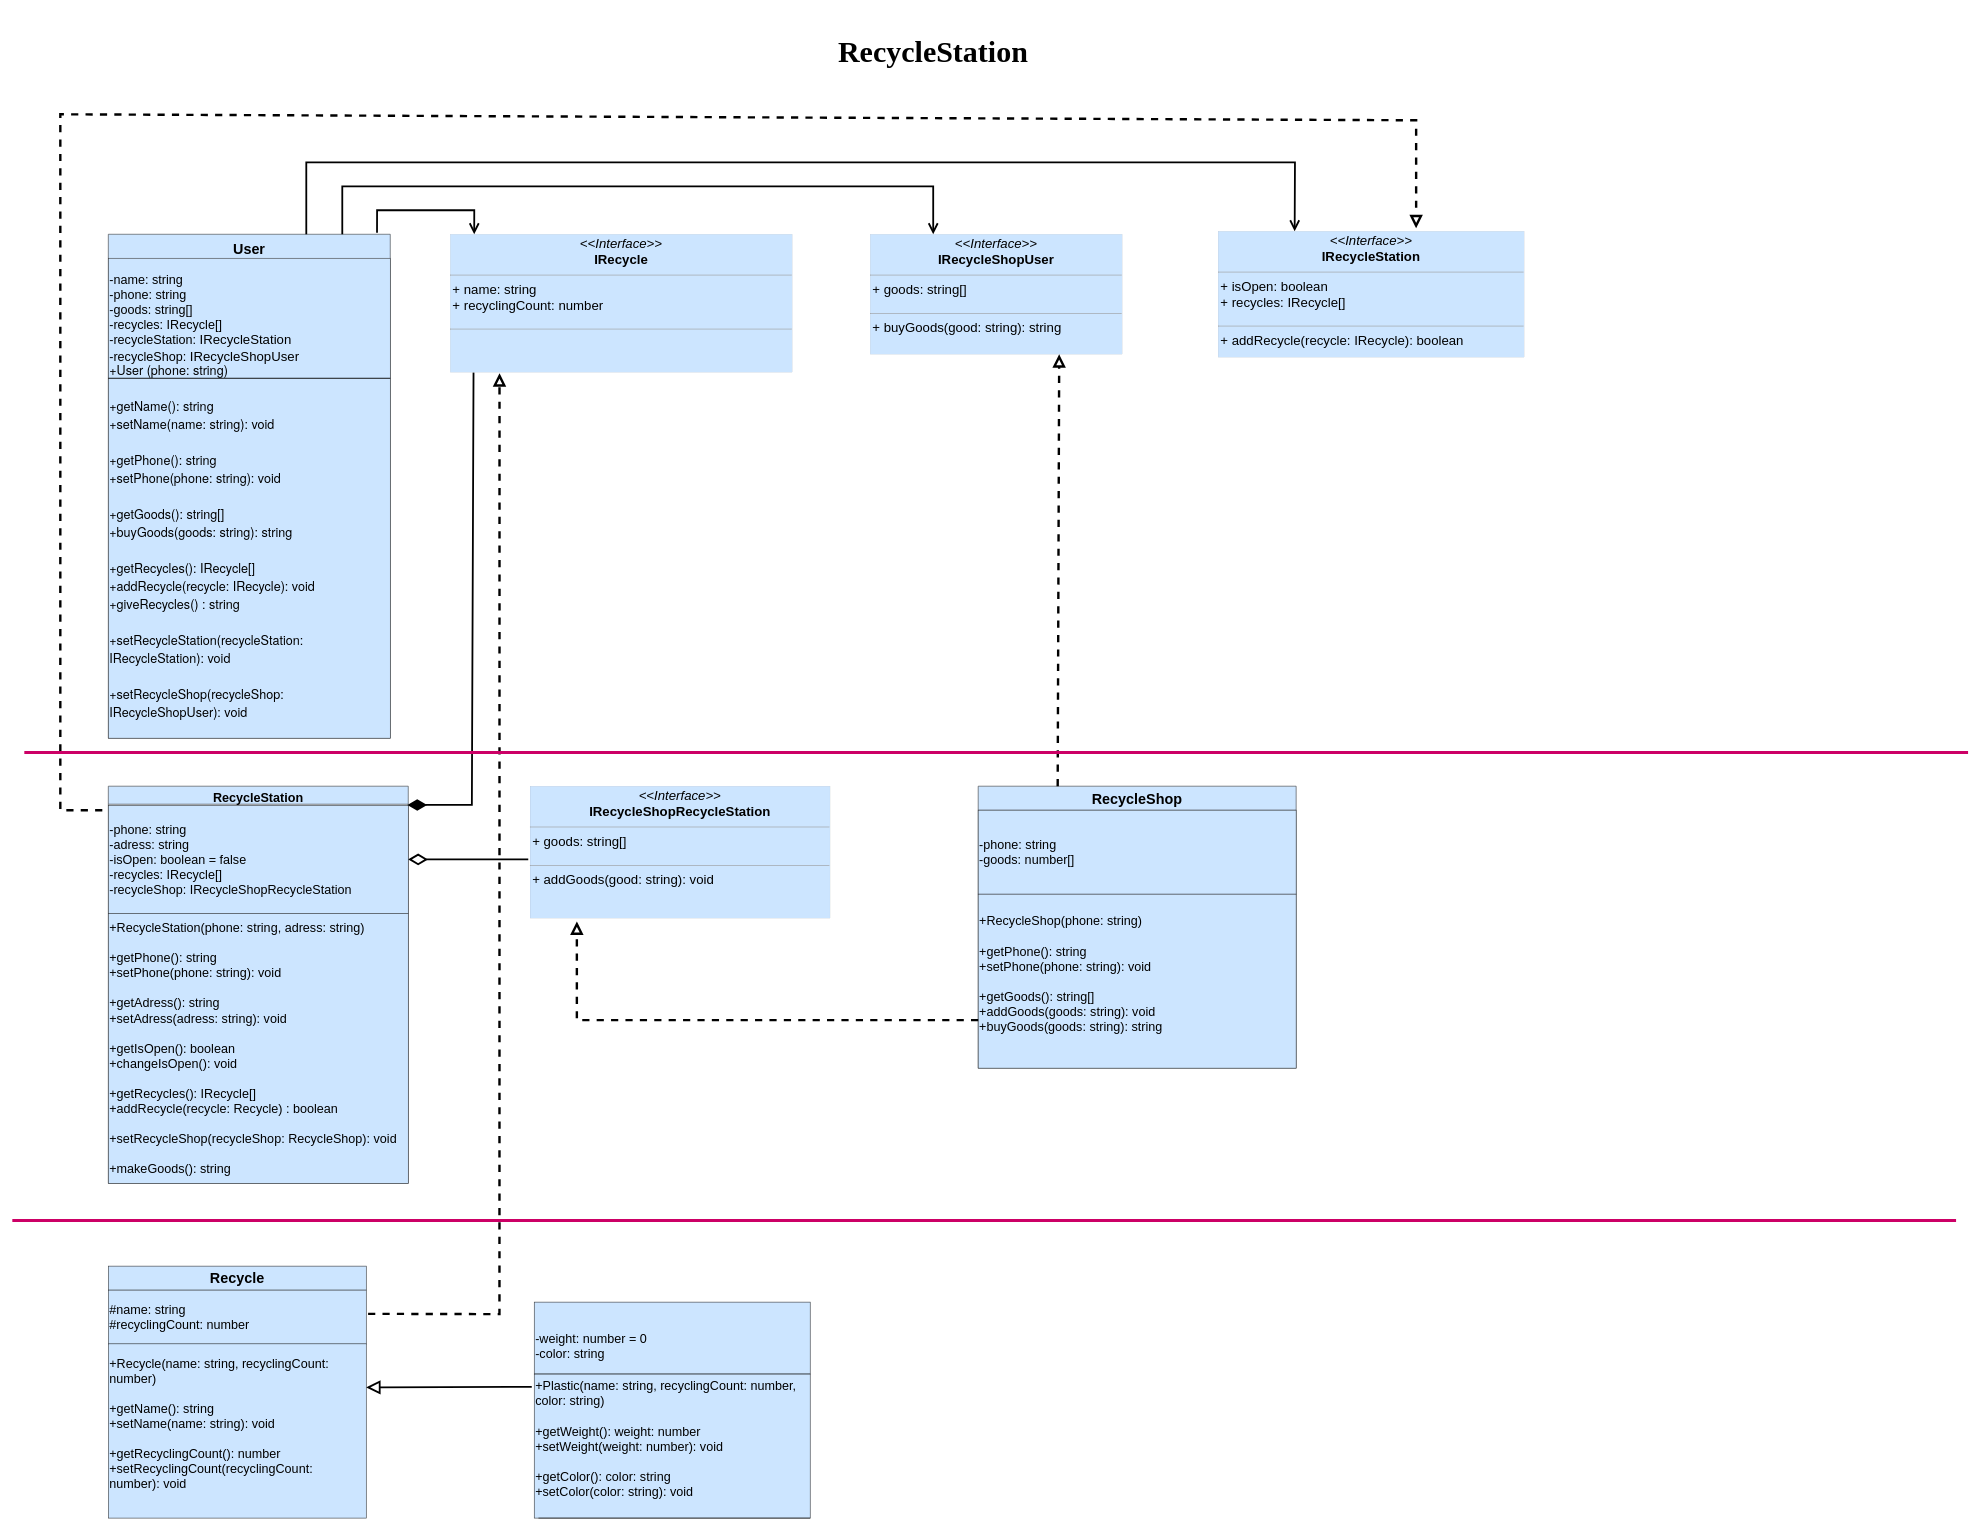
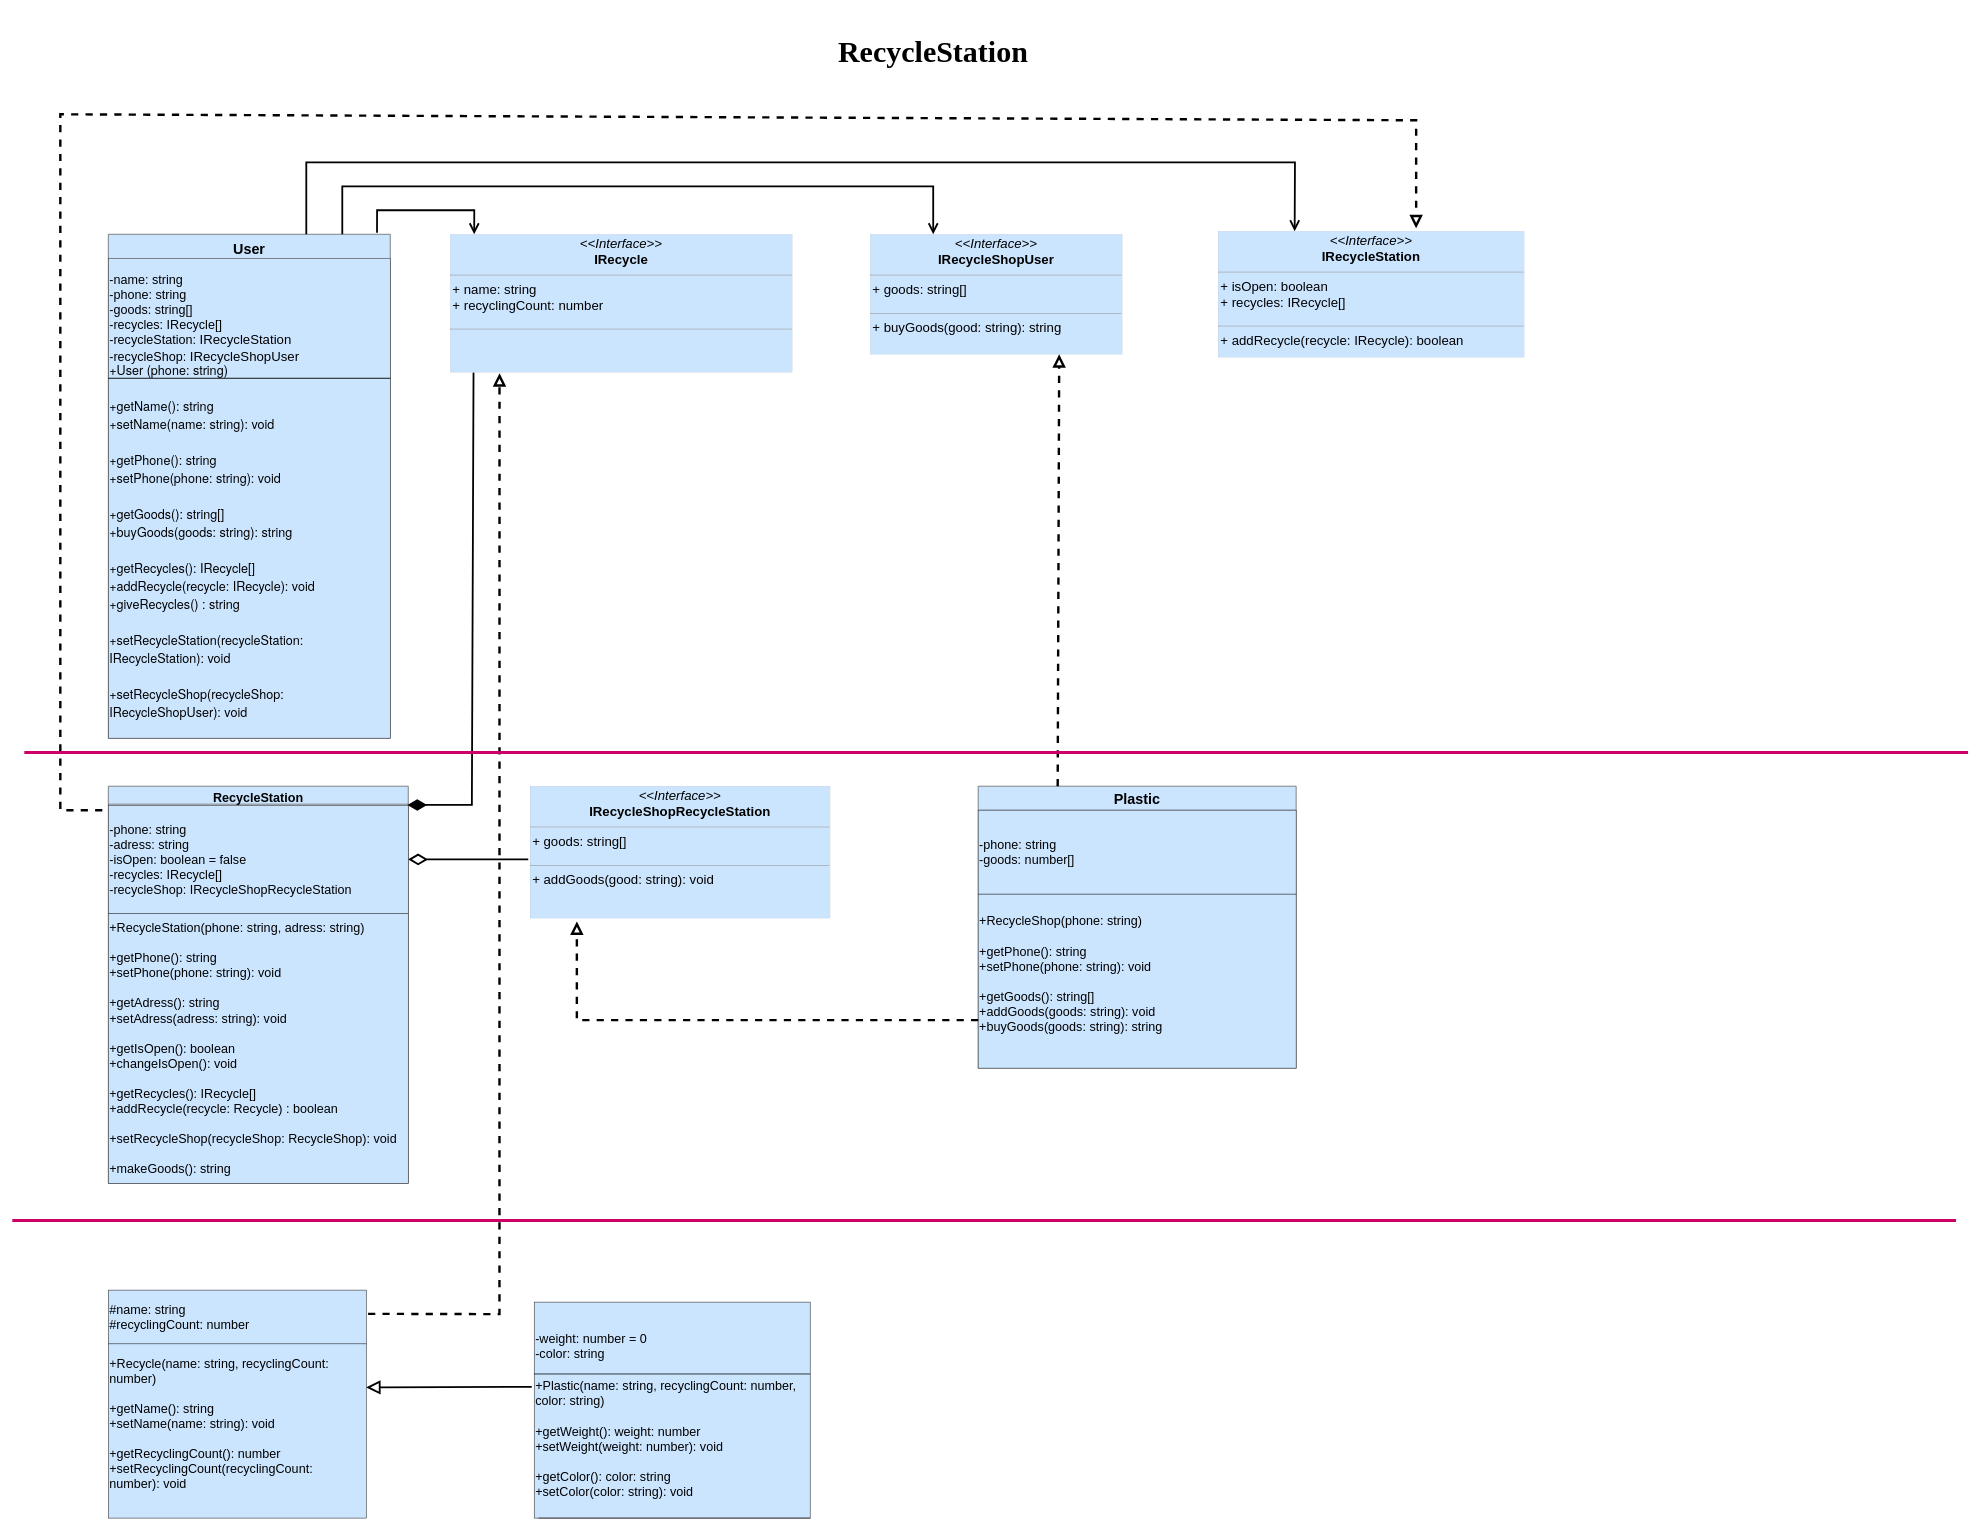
node "RecycleShop": label "RecycleShop" -> "Plastic"
node "Recycle": removed
